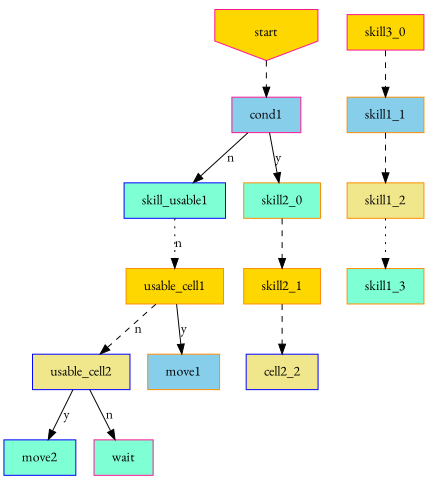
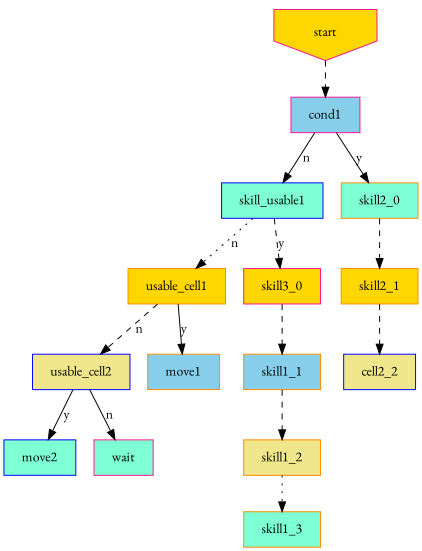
edge "skill_usable1" -> "skill3_0": added, label "y"
